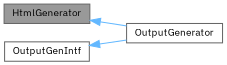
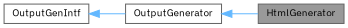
edge "OutputGenerator" -> "HtmlGenerator": reversed
